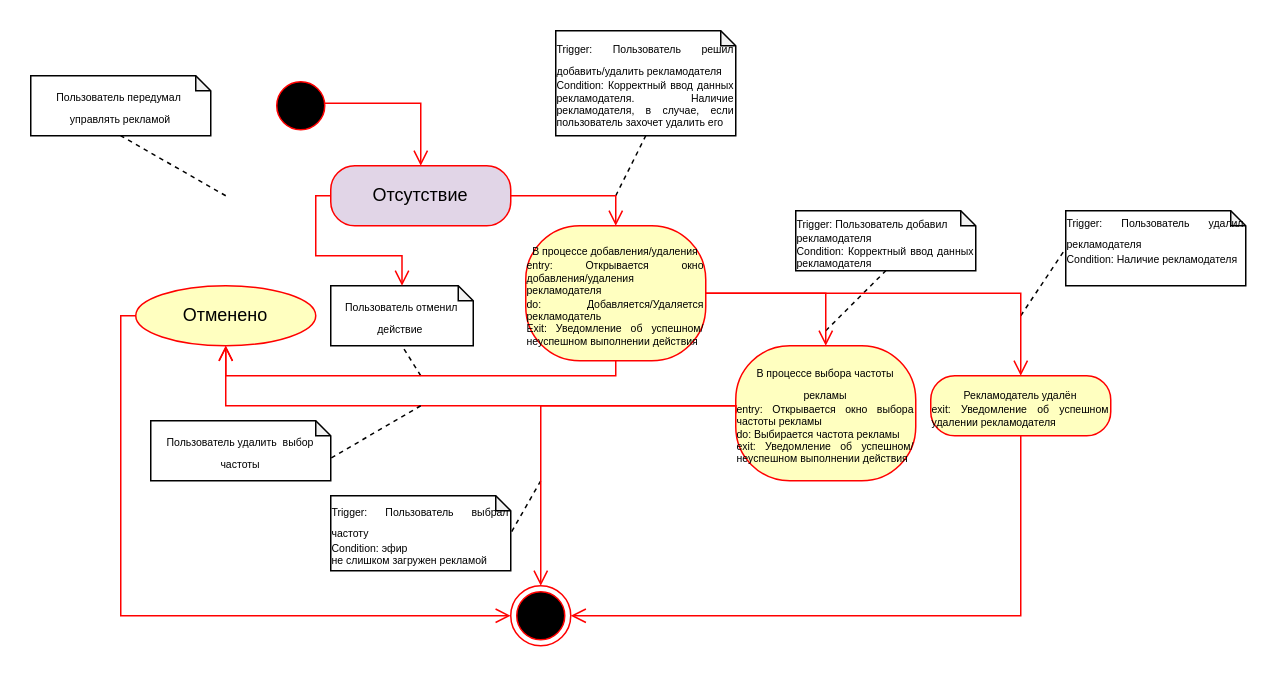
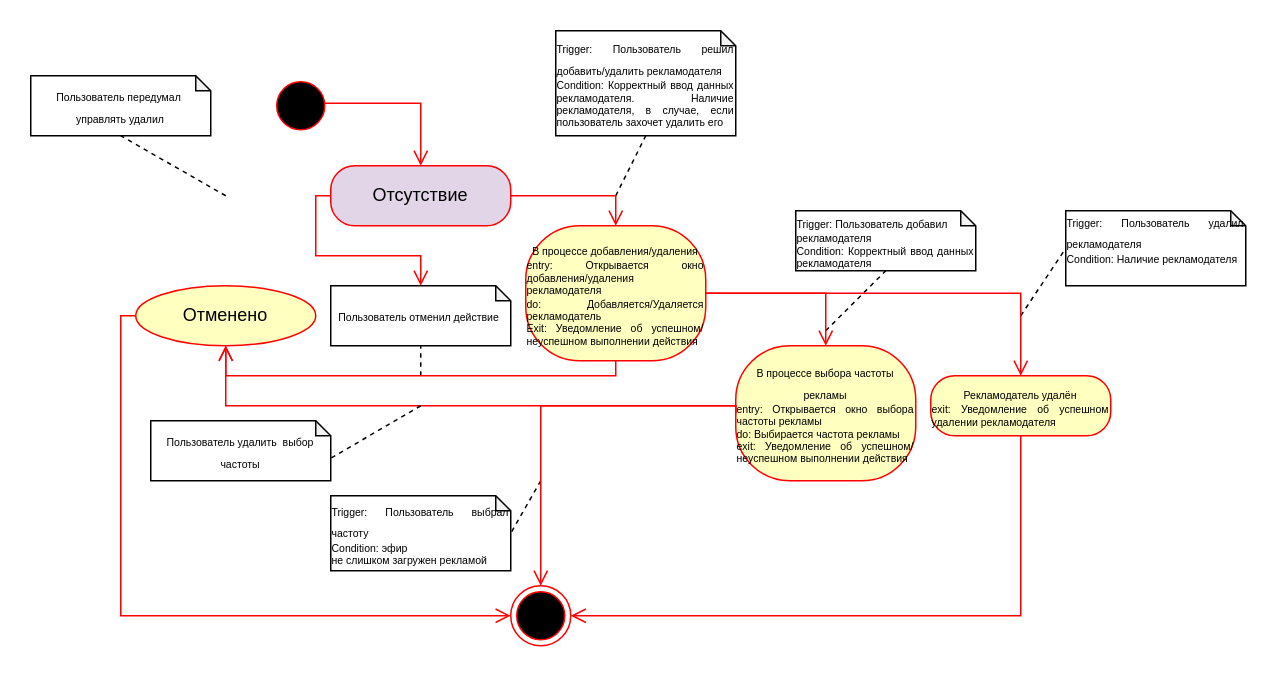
node "Пользователь передумал управлять рекламой": label "Пользователь передумал управлять рекламой" -> "Пользователь передумал управлять удалил"
node "Пользователь отменил действие": size 143x60 -> 180x60
